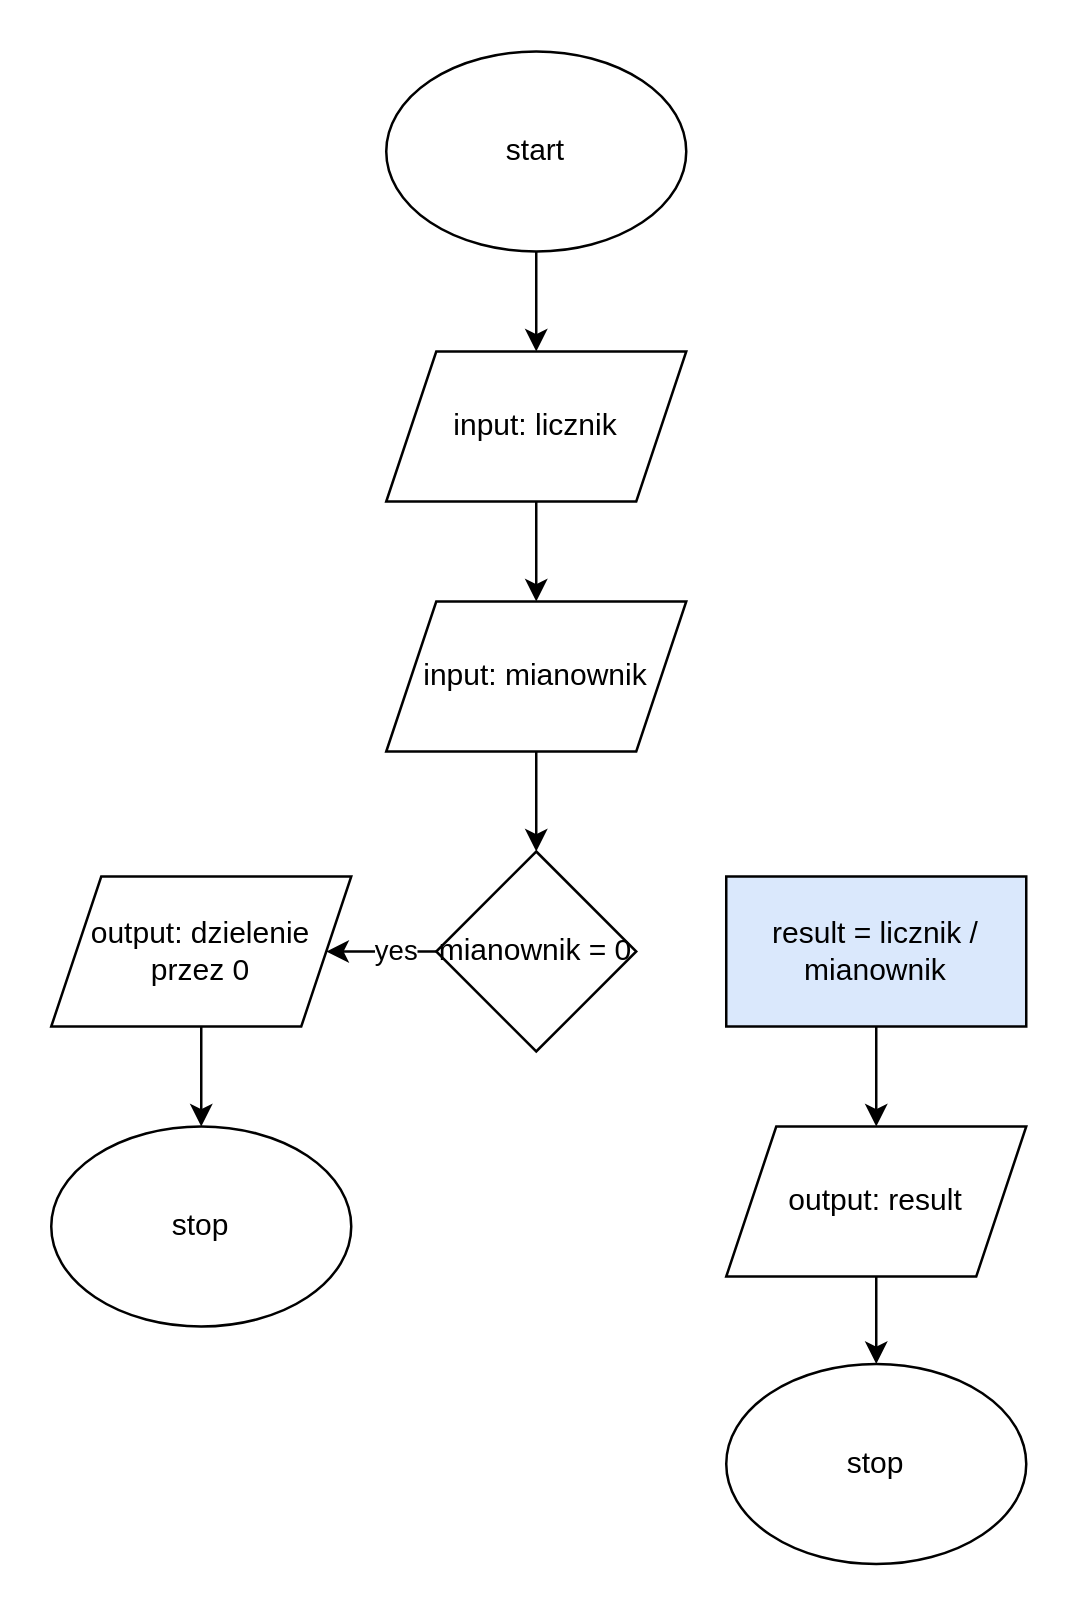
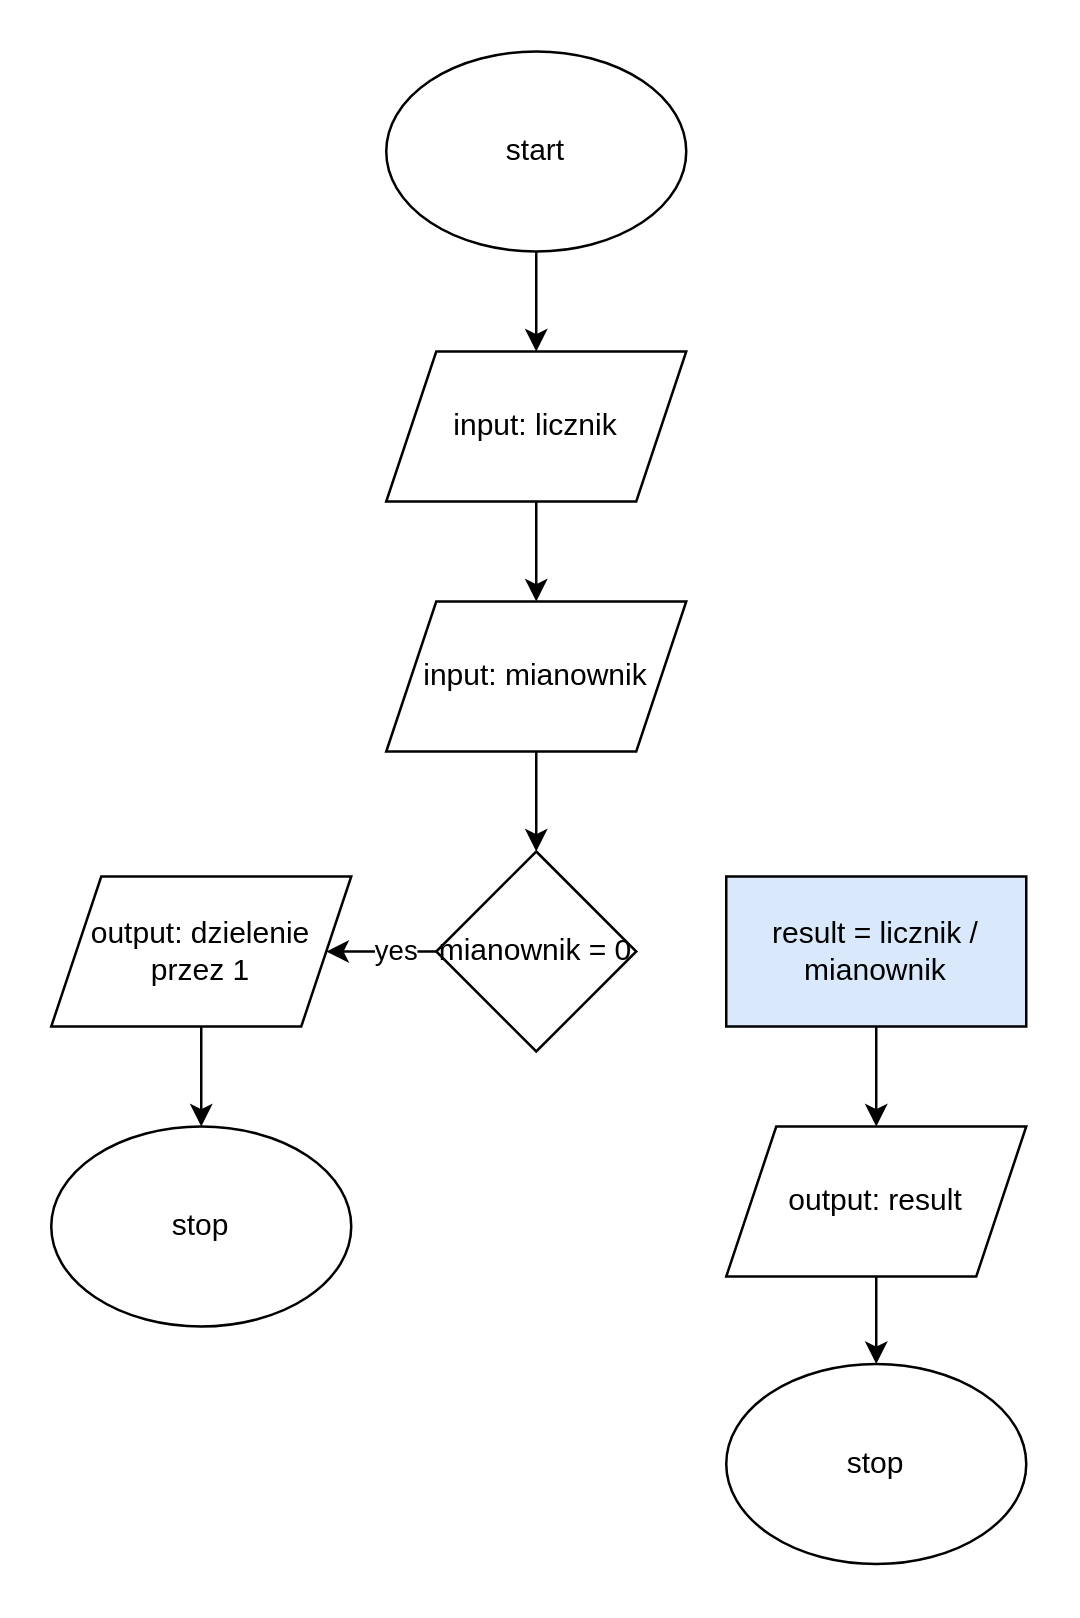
node "output: dzielenie przez 0": label "output: dzielenie przez 0" -> "output: dzielenie przez 1"
